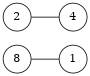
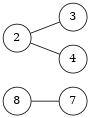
node "3": added
node "1": label "1" -> "7"
